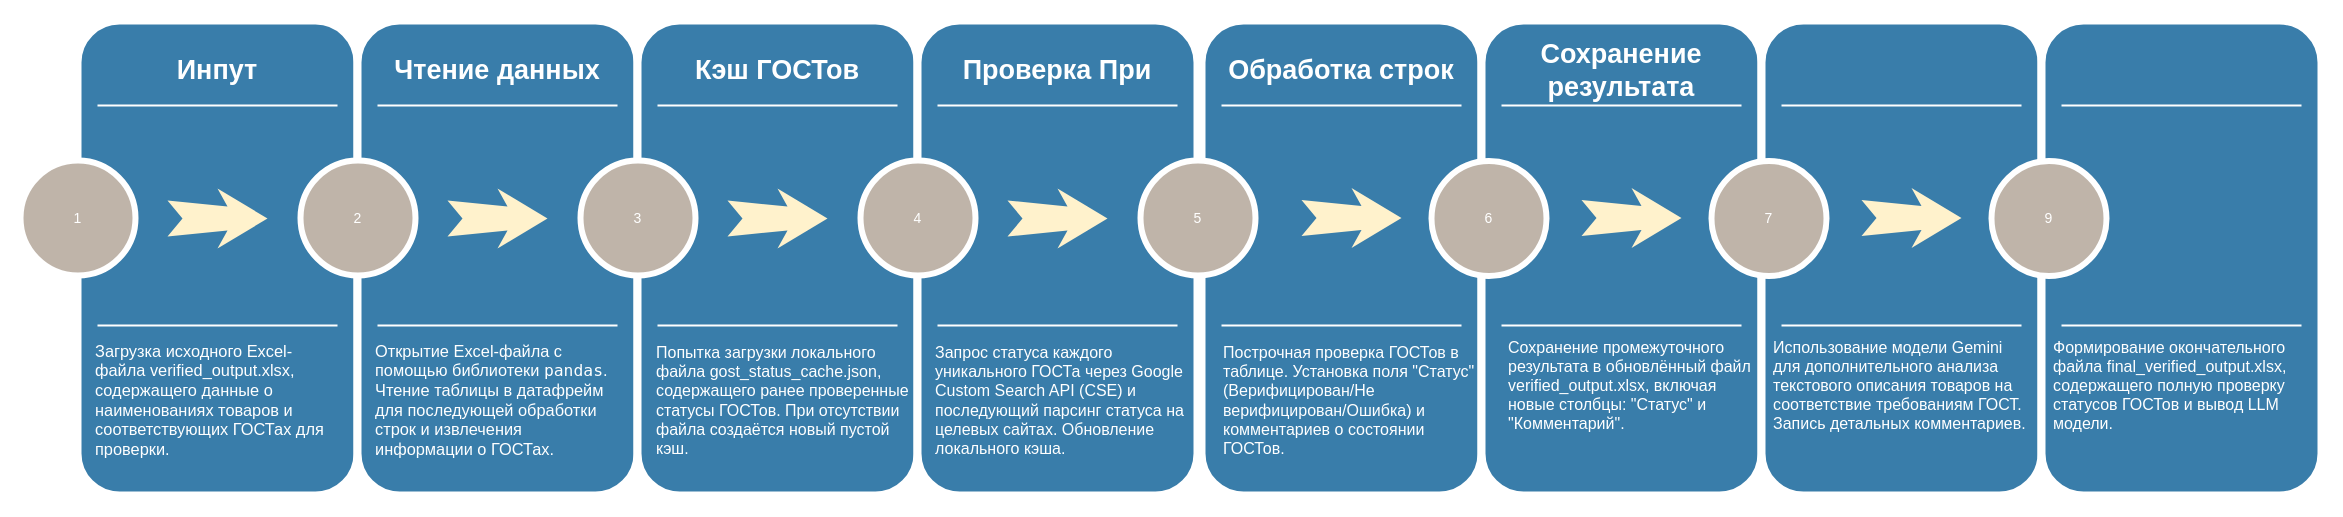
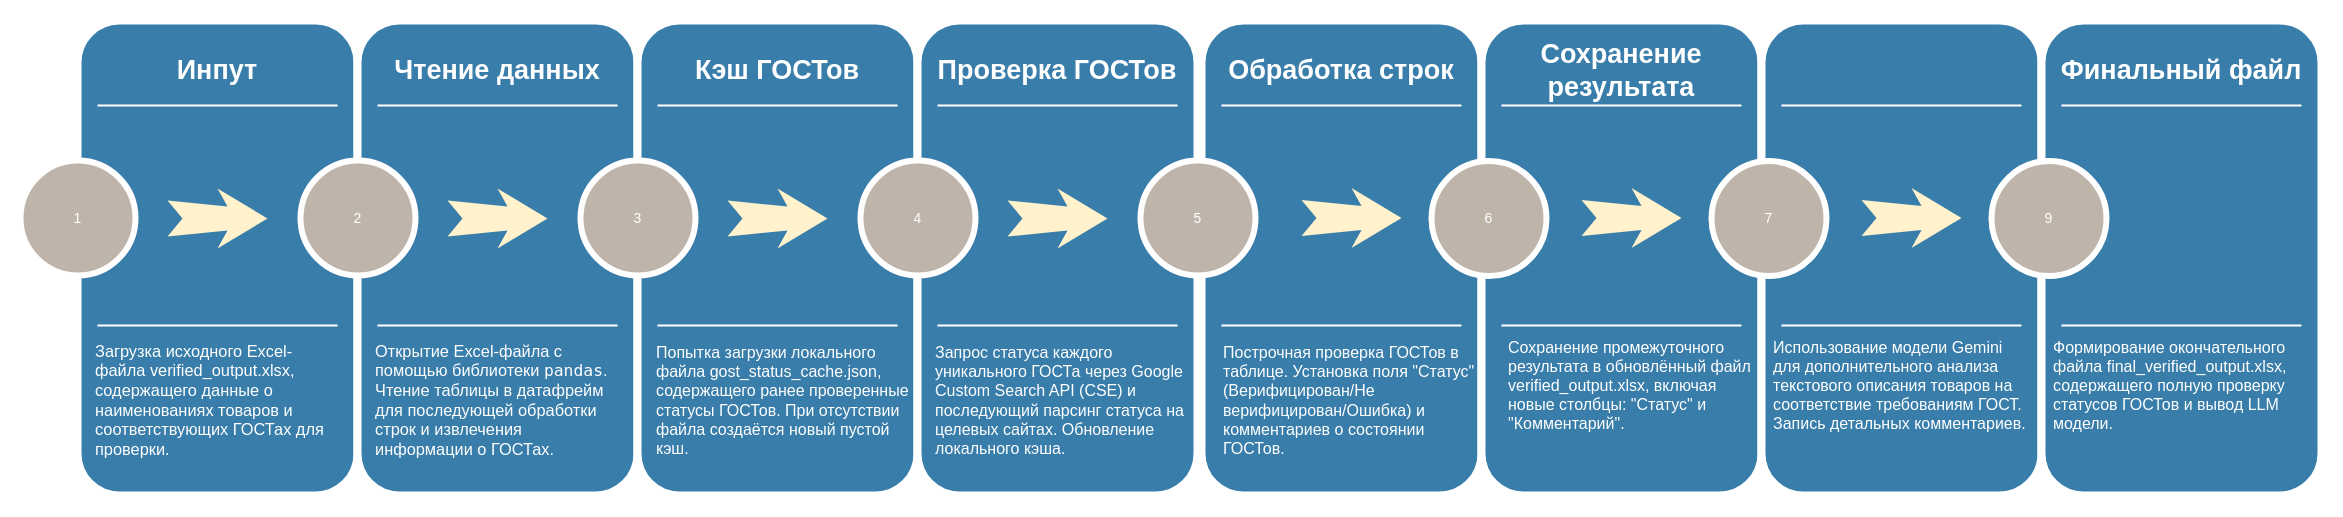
node "Проверка При": label "Проверка При" -> "Проверка ГОСТов"
node "Финальный файл": added
